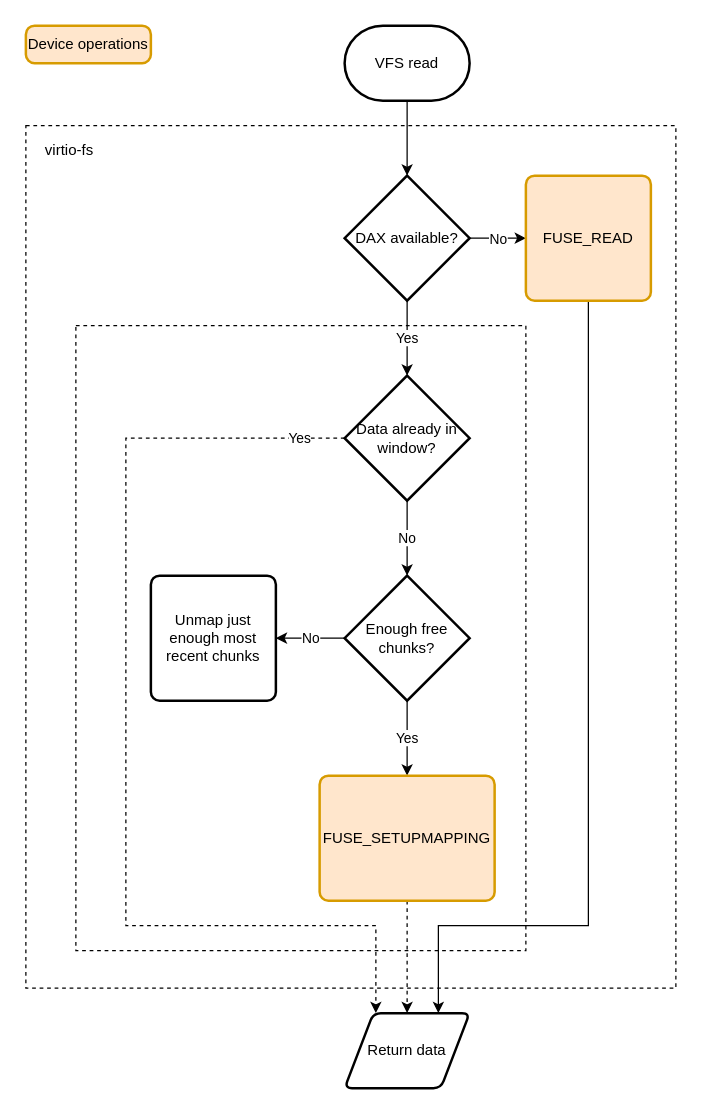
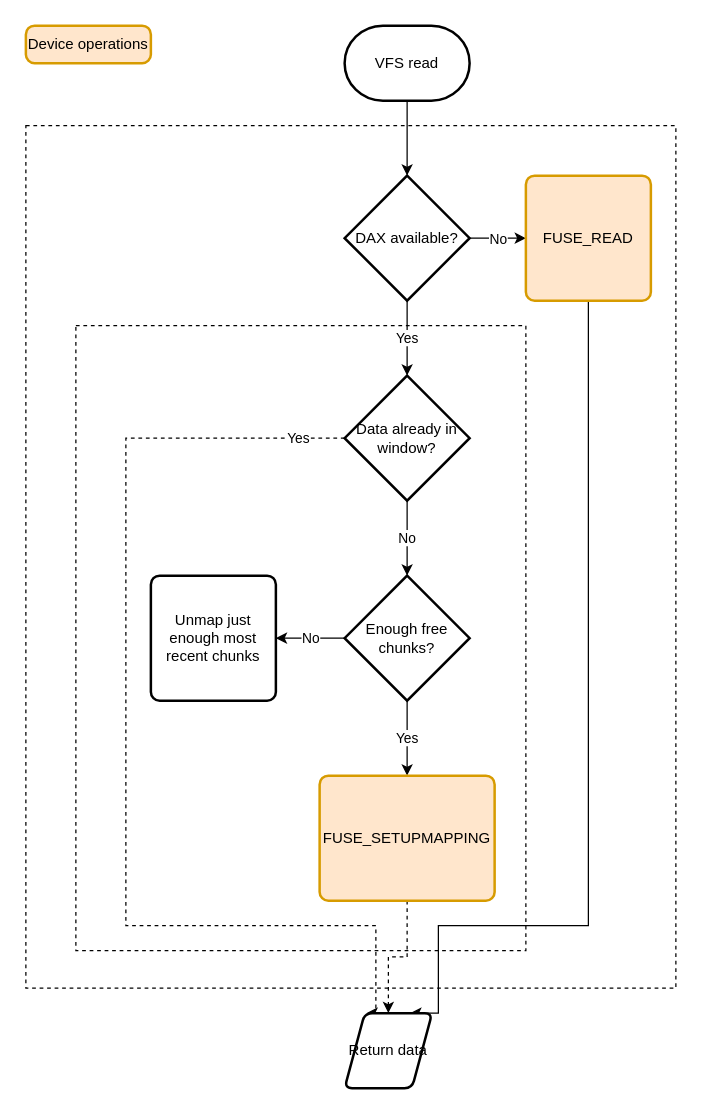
node "virtio-fs": removed
node "Return data": size 125x75 -> 88x75
